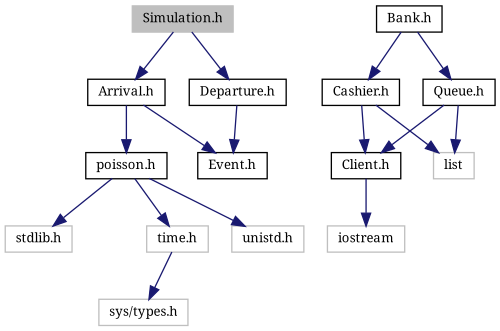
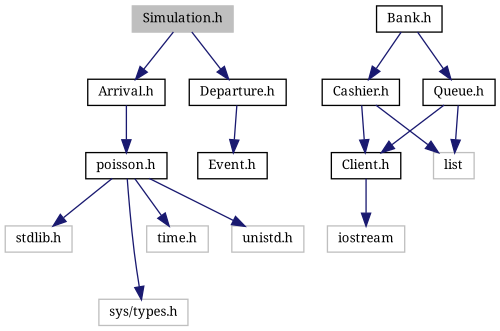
edge "Arrival.h" -> "Event.h": removed
edge "time.h" -> "sys/types.h": now "poisson.h" -> "sys/types.h"
